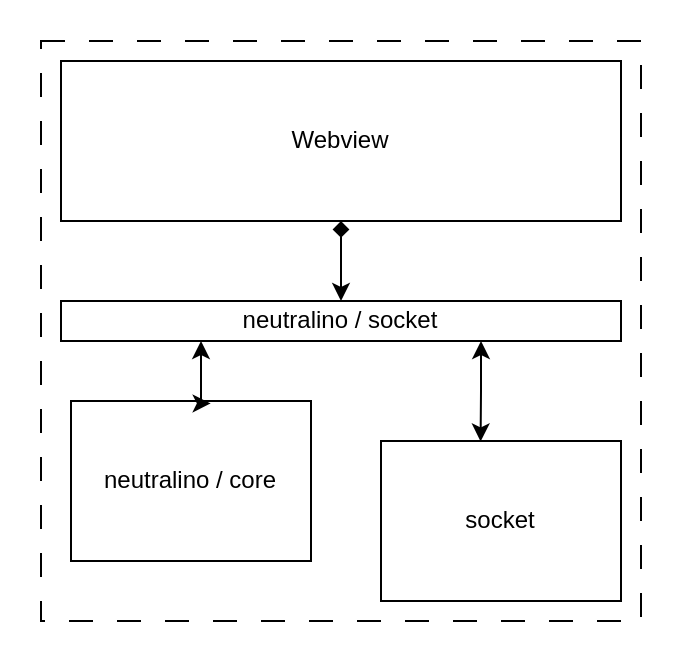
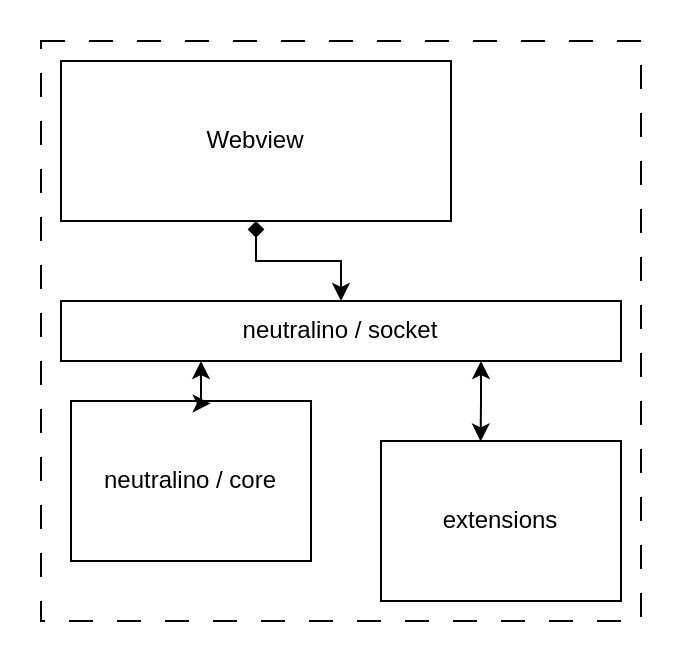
node "Webview": size 560x160 -> 390x160
node "neutralino / socket": size 560x40 -> 560x60
node "socket": label "socket" -> "extensions"
